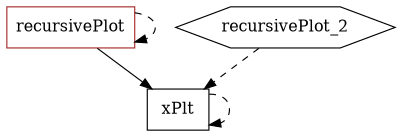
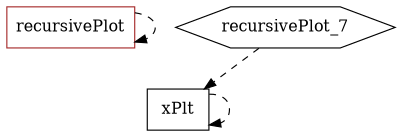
node "recursivePlot_2": label "recursivePlot_2" -> "recursivePlot_7"
edge "recursivePlot" -> "xPlt": removed
